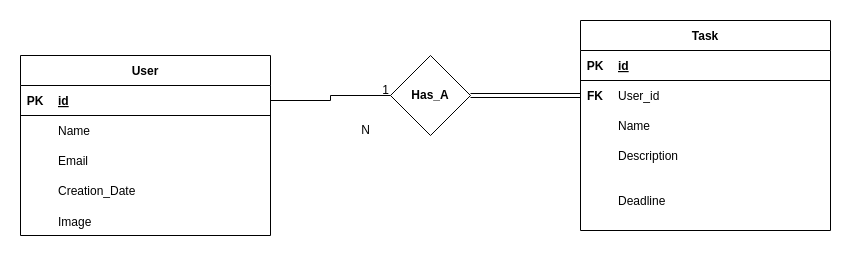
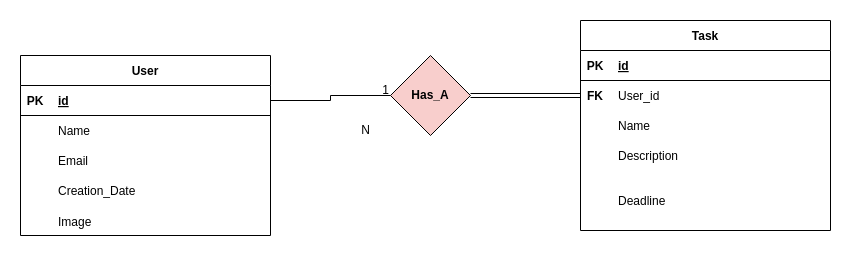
node "Has_A": fillcolor #ffffff -> #f8cecc
